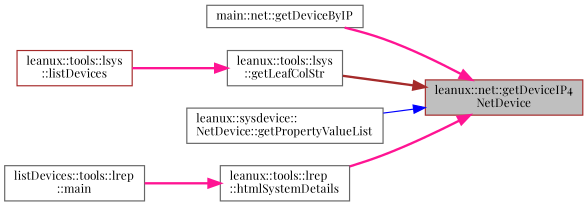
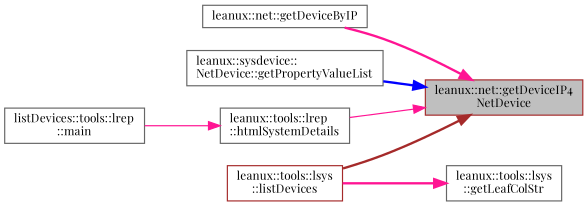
node "main::net::getDeviceByIP": label "main::net::getDeviceByIP" -> "leanux::net::getDeviceByIP"
edge "leanux::tools::lsys ::getLeafColStr" -> "leanux::net::getDeviceIP4 NetDevice": now "leanux::tools::lsys ::listDevices" -> "leanux::net::getDeviceIP4 NetDevice"
edge "leanux::sysdevice:: NetDevice::getPropertyValueList" -> "leanux::net::getDeviceIP4 NetDevice": style solid -> bold
edge "leanux::tools::lrep ::htmlSystemDetails" -> "leanux::net::getDeviceIP4 NetDevice": style bold -> solid
edge "listDevices::tools::lrep ::main" -> "leanux::tools::lrep ::htmlSystemDetails": style bold -> solid
